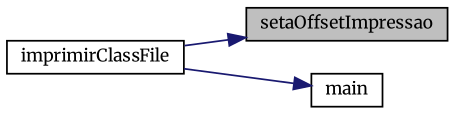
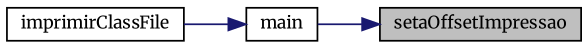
edge "imprimirClassFile" -> "setaOffsetImpressao": now "main" -> "setaOffsetImpressao"
